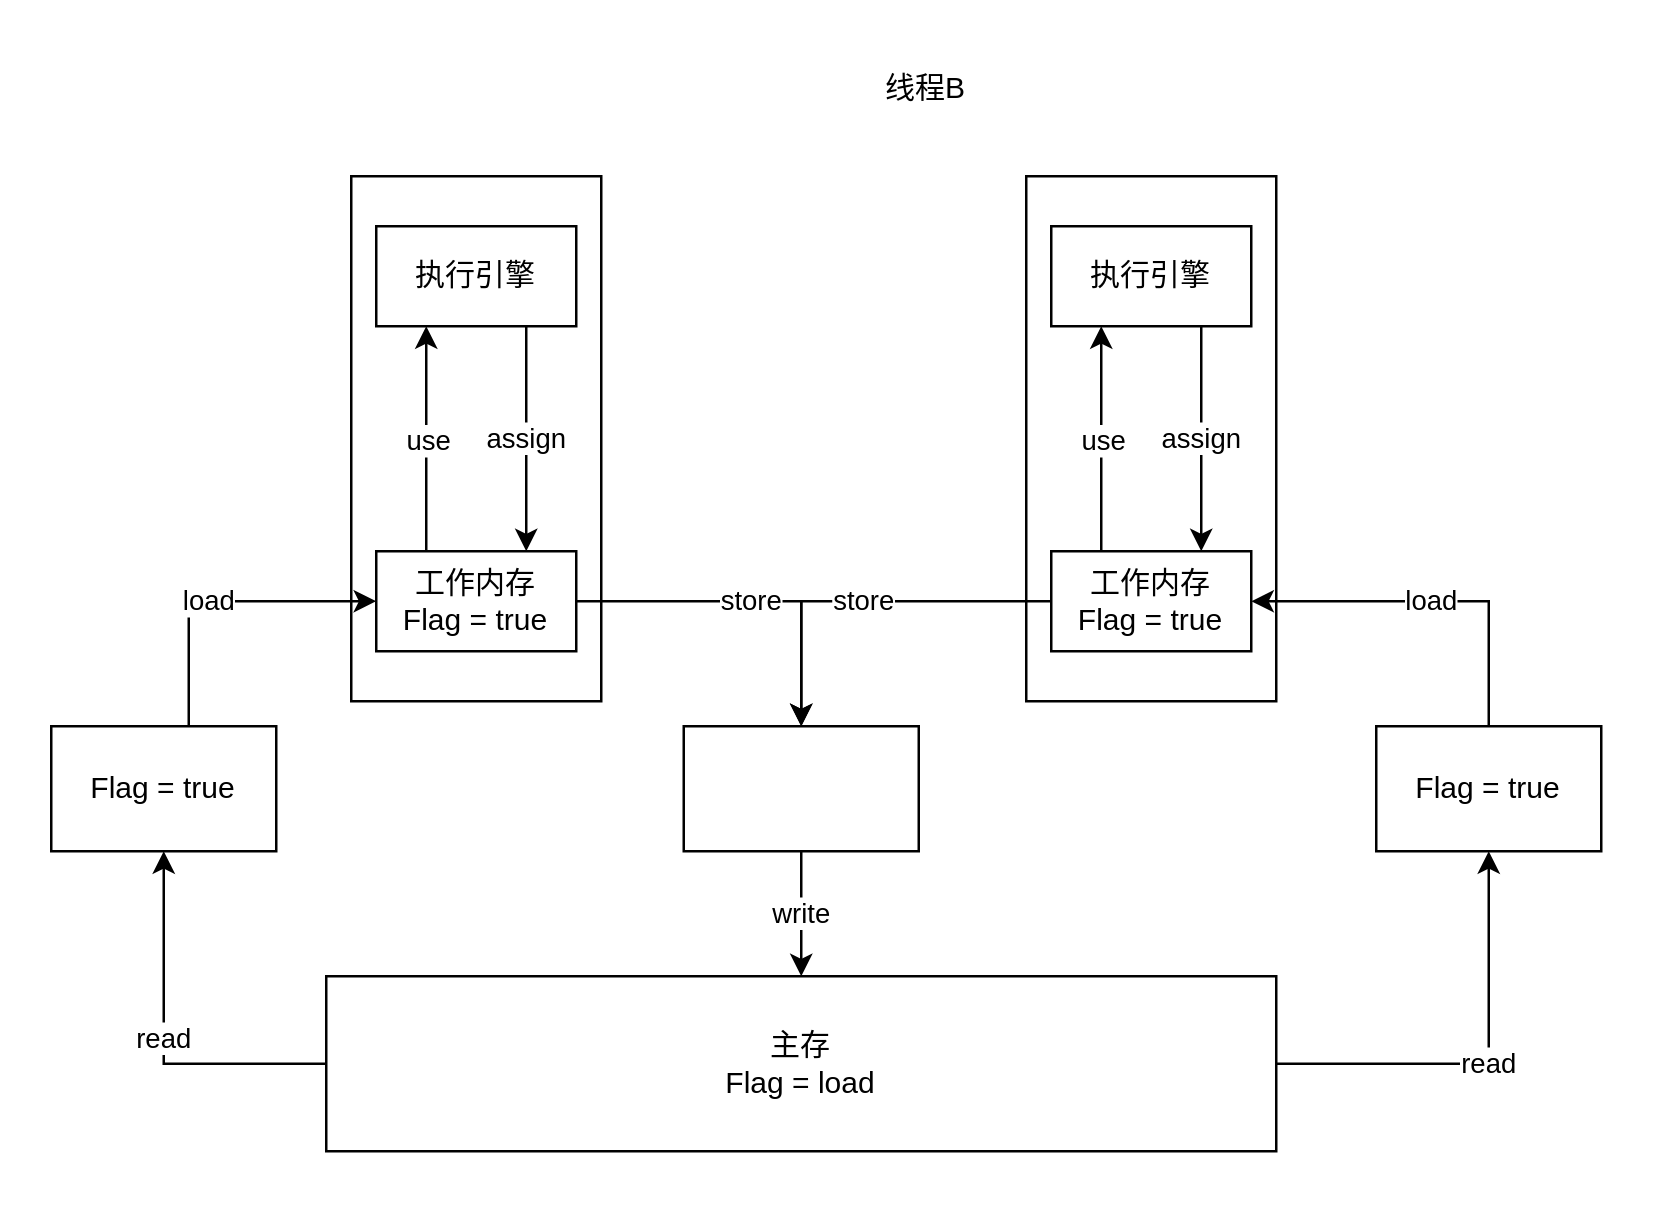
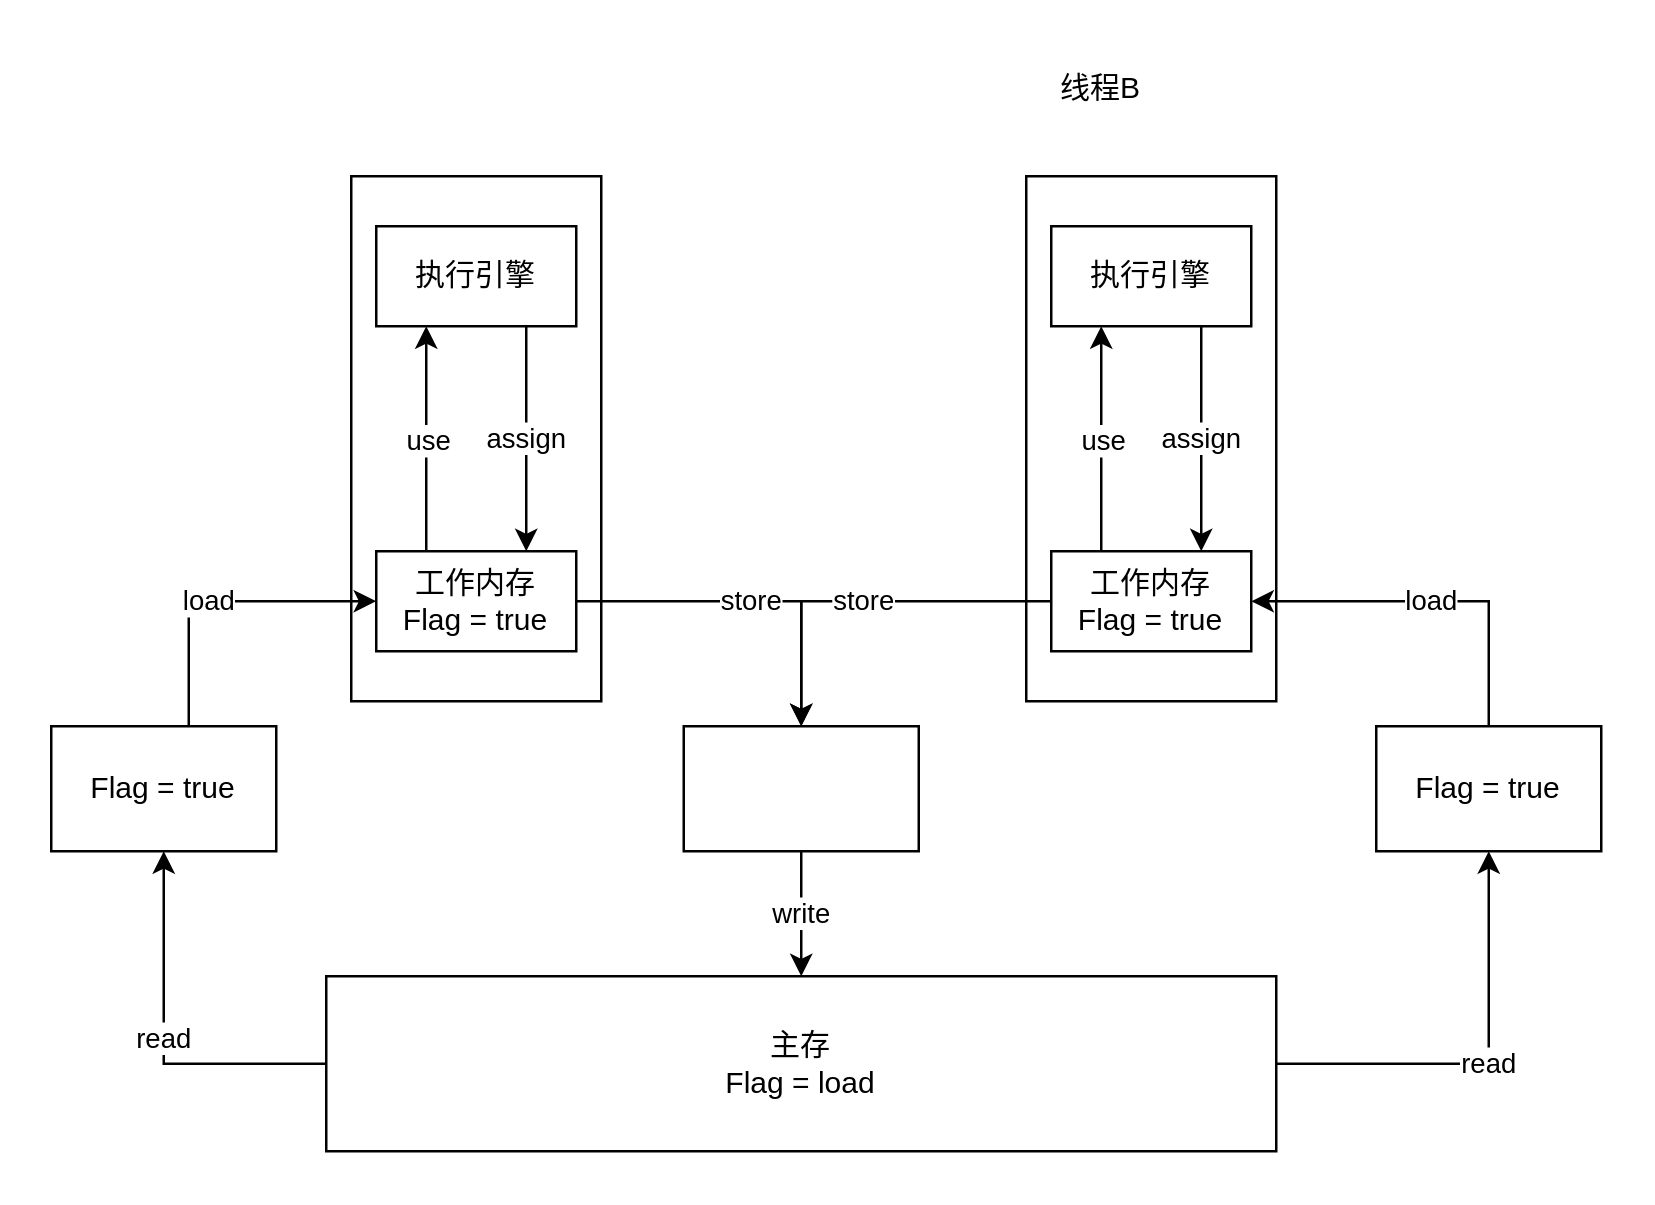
node "线程B": moved (926, 89) -> (1101, 89)
